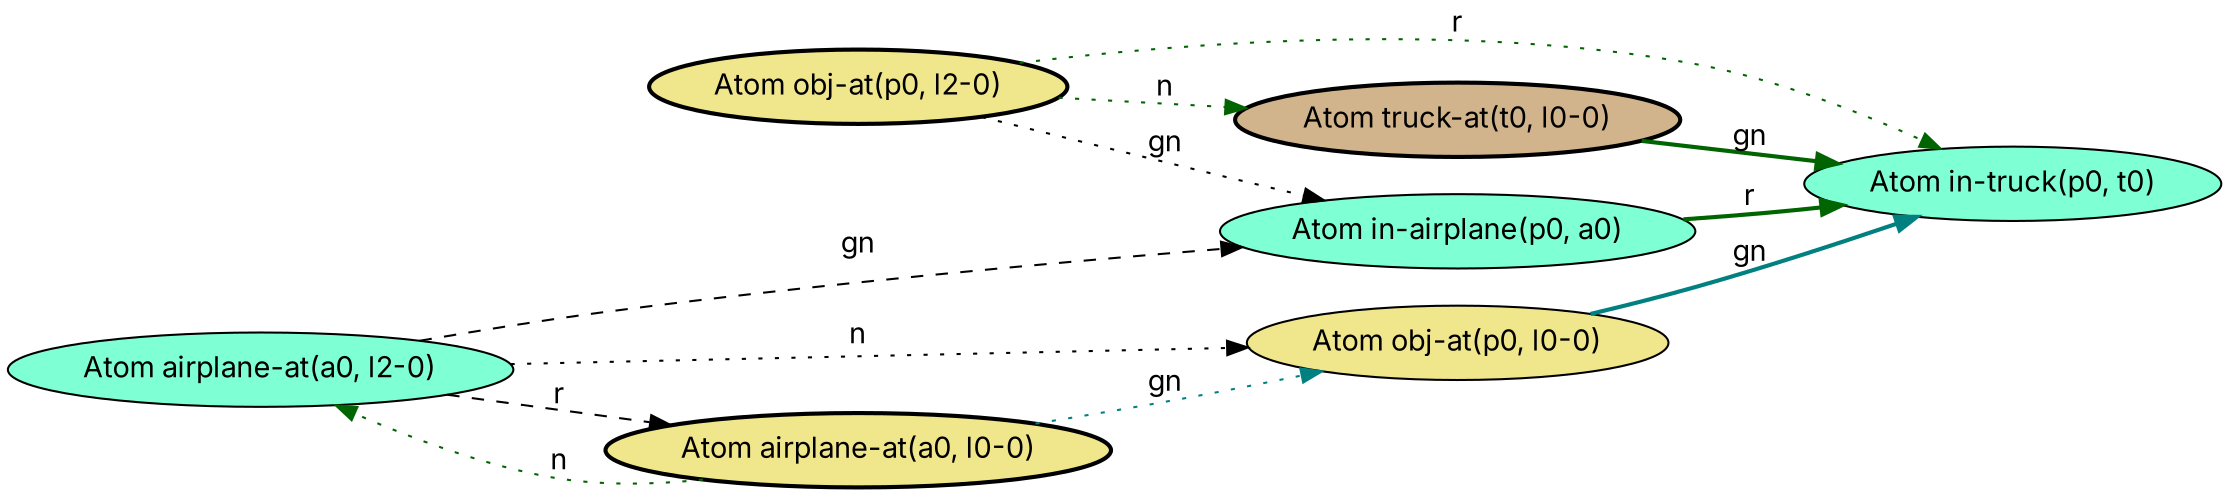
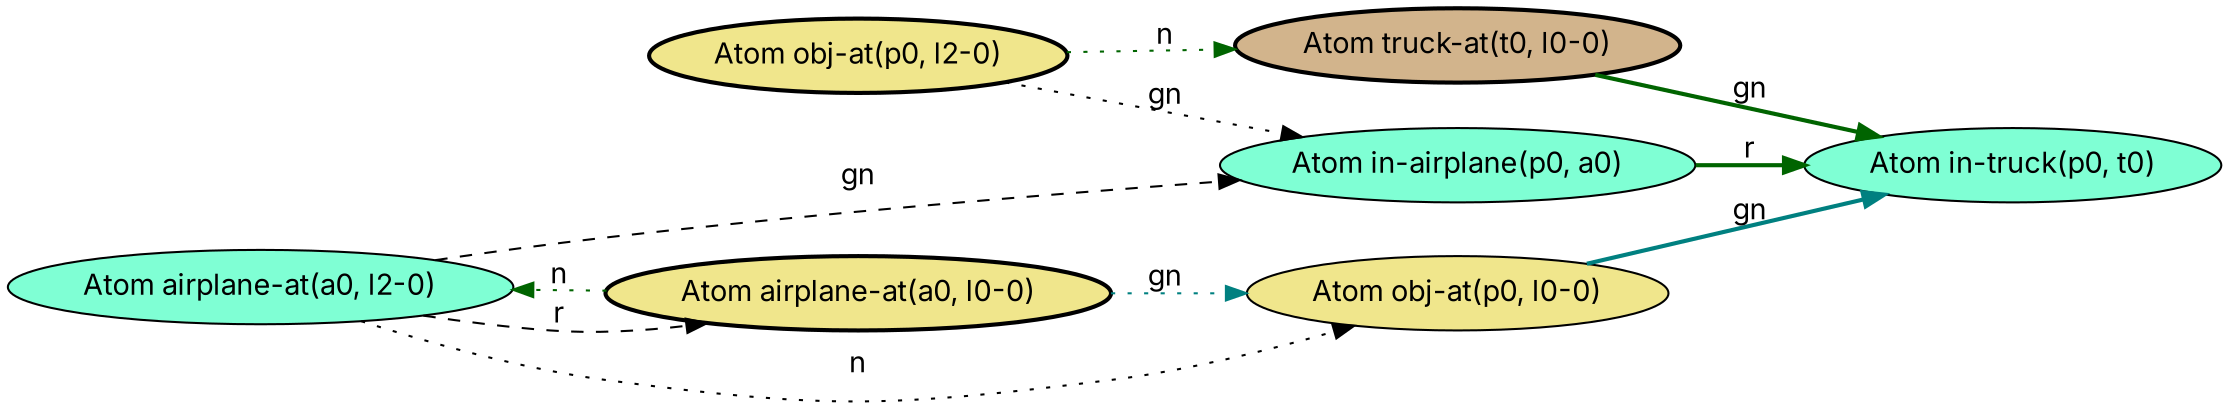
edge "Atom obj-at(p0, l2-0)" -> "Atom in-truck(p0, t0)": removed, label "r"
